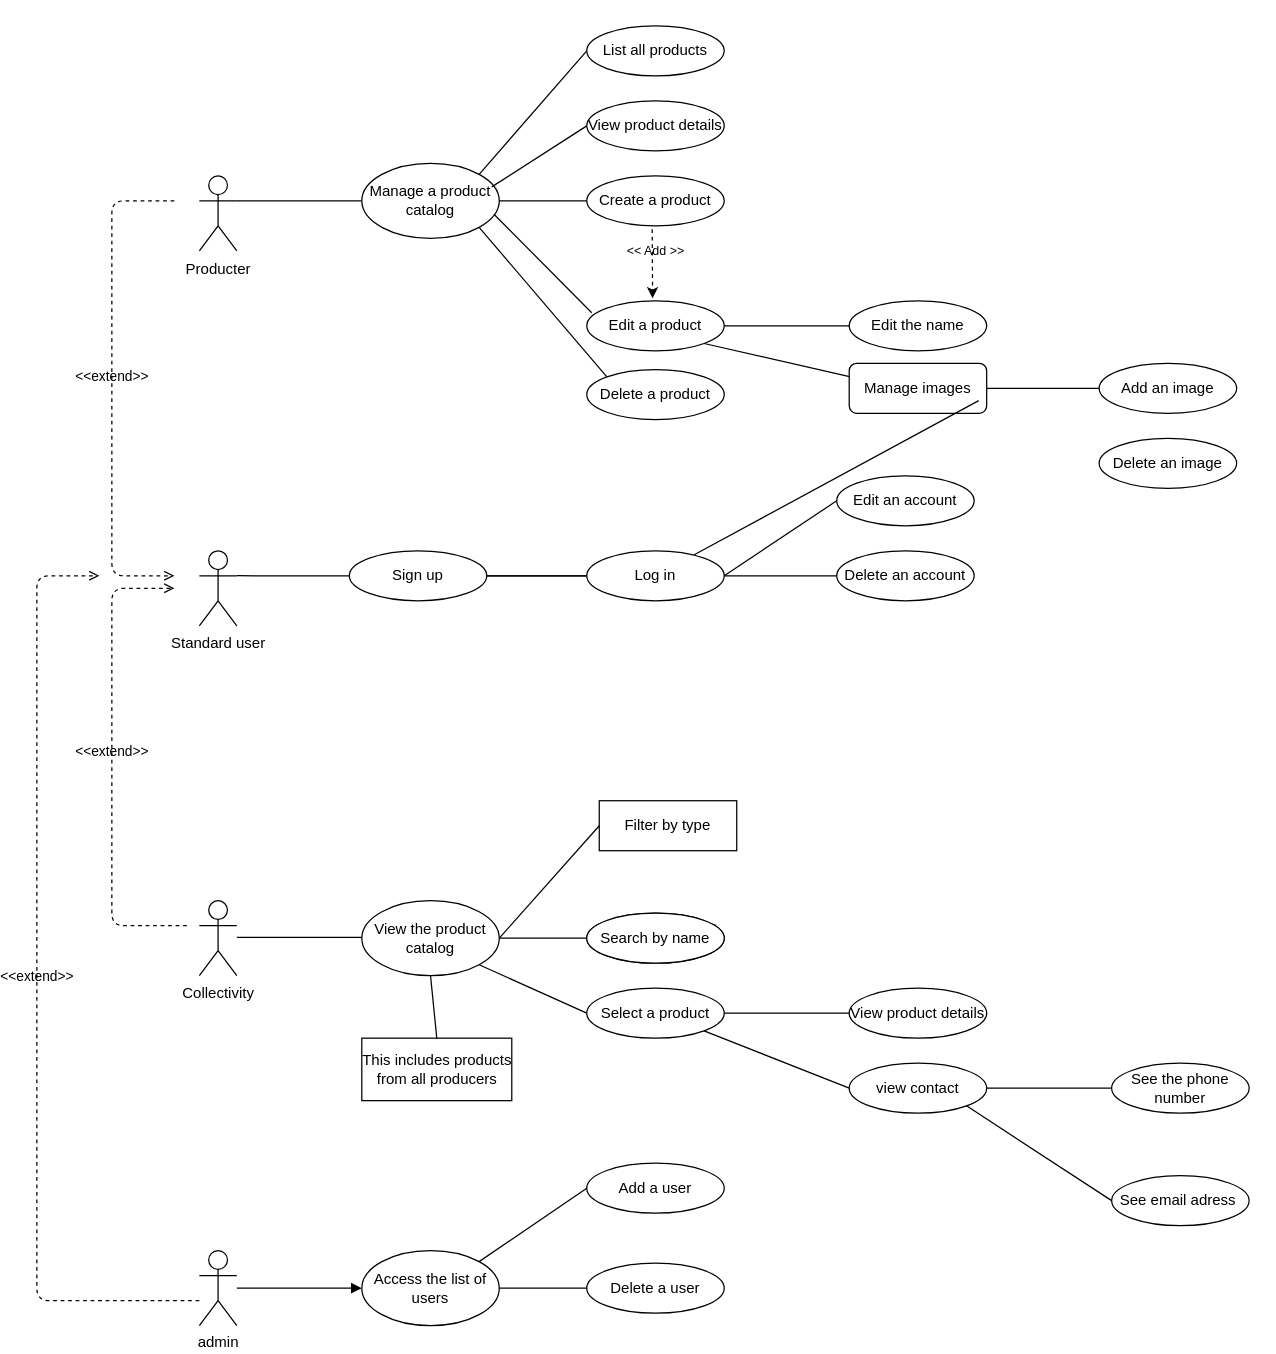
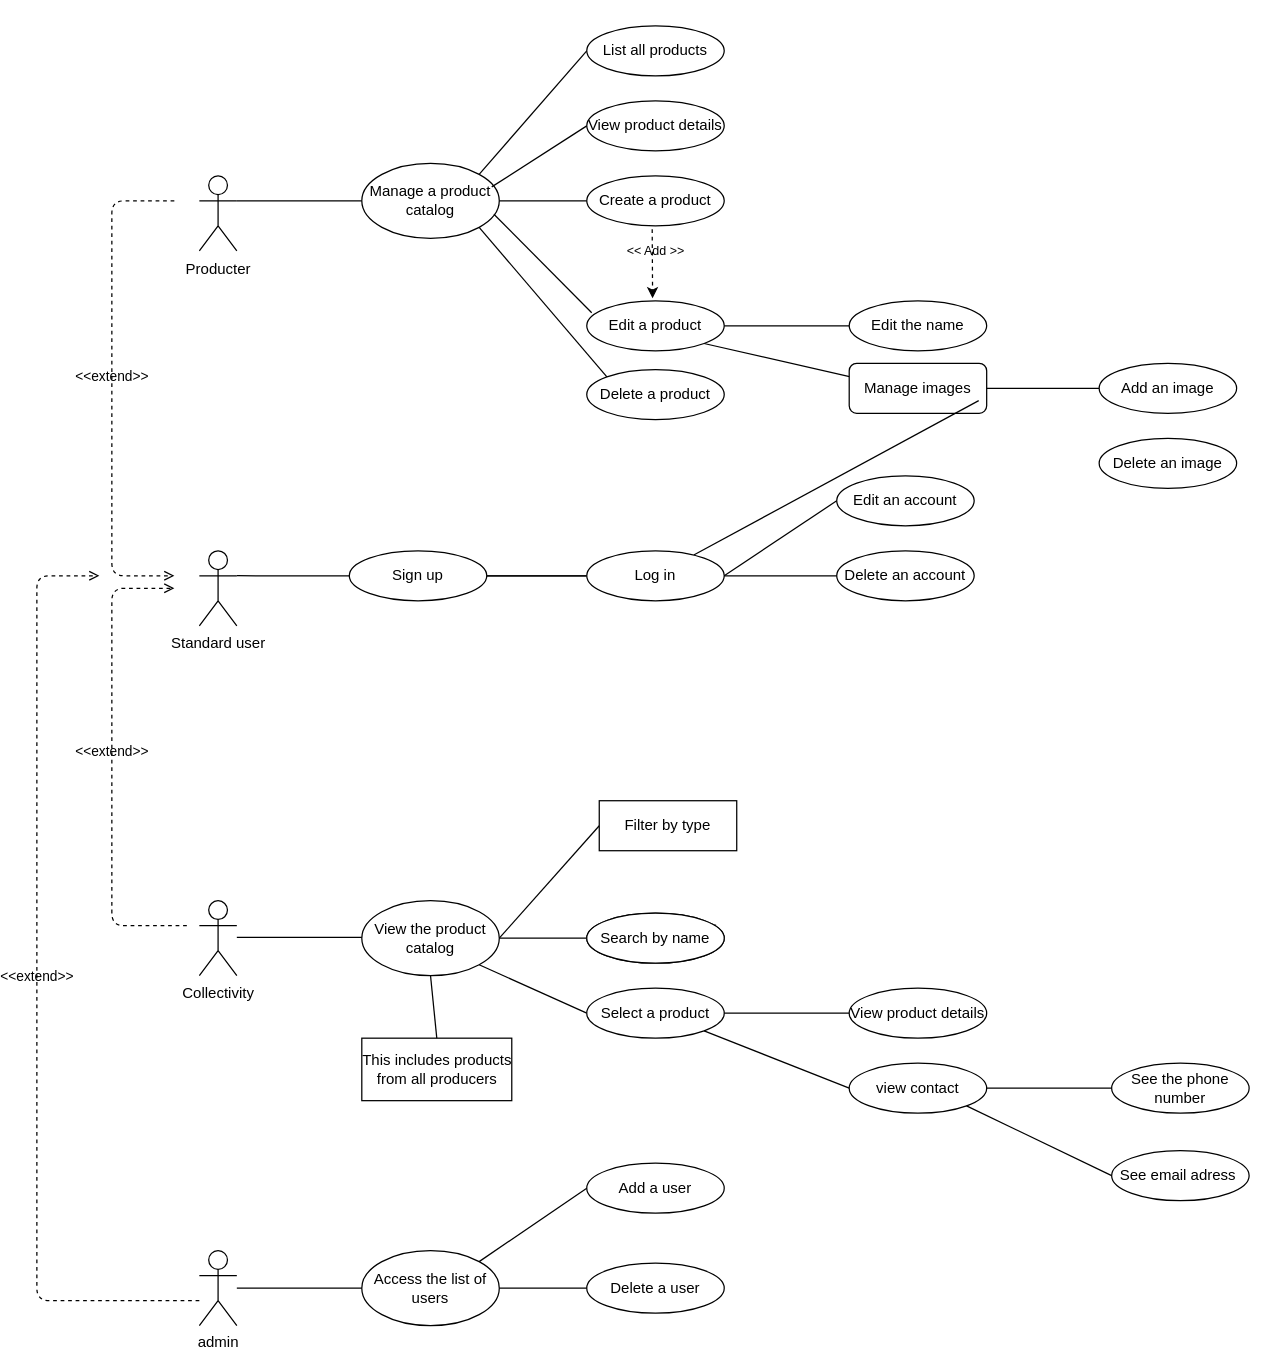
node "See email adress": moved (1181, 1201) -> (1181, 1176)
edge "admin" -> "Access the list of users": arrowhead block -> none
